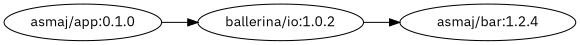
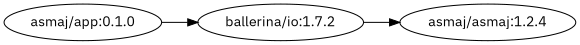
node "ballerina/io:1.0.2": label "ballerina/io:1.0.2" -> "ballerina/io:1.7.2"
node "asmaj/bar:1.2.4": label "asmaj/bar:1.2.4" -> "asmaj/asmaj:1.2.4"
